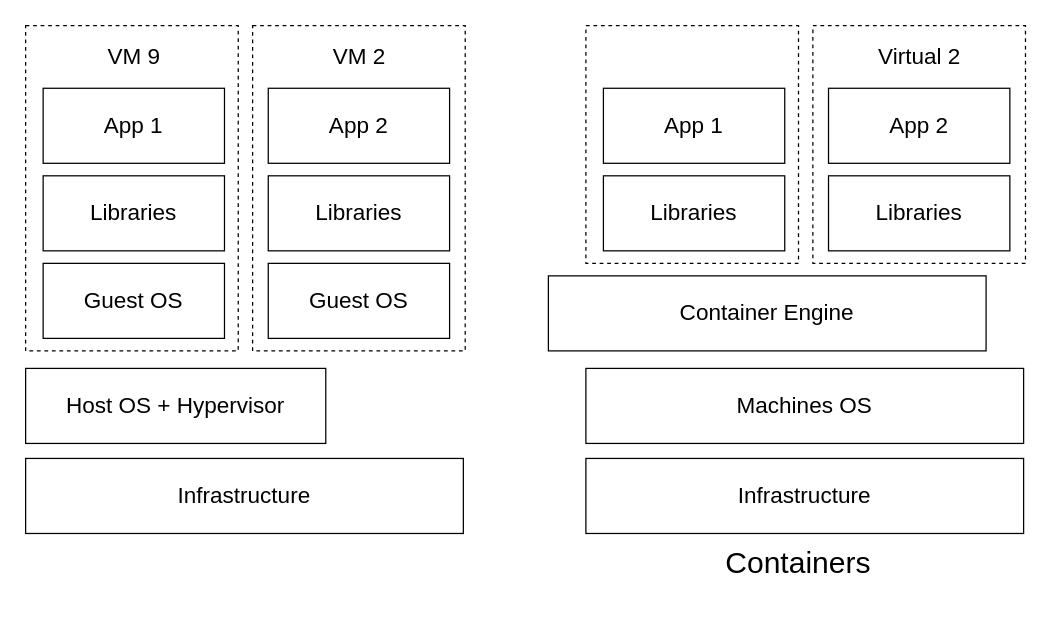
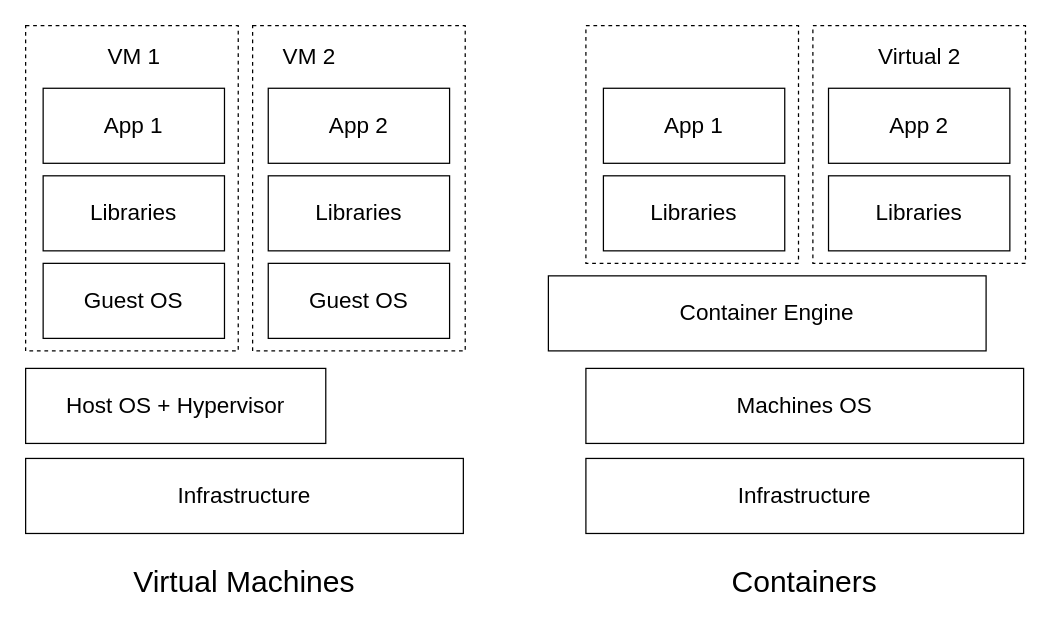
node "VM 9": label "VM 9" -> "VM 1"
node "VM 2": moved (359, 57) -> (309, 57)
node "Containers": moved (798, 563) -> (804, 582)
node "Virtual Machines": added
